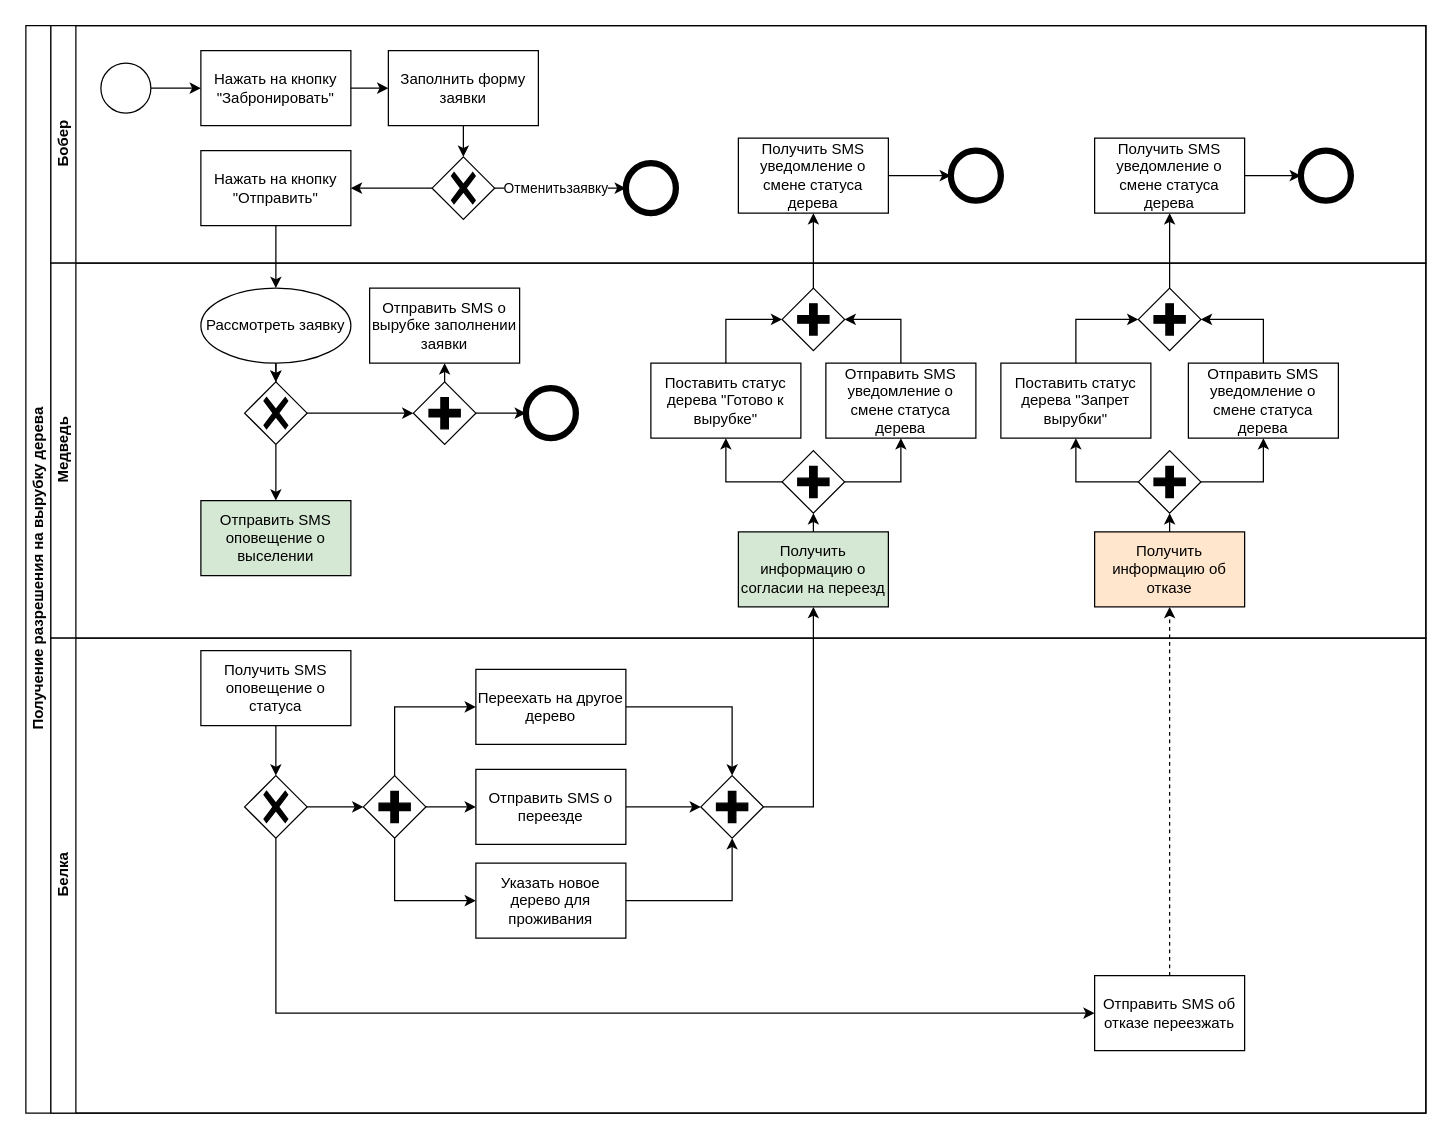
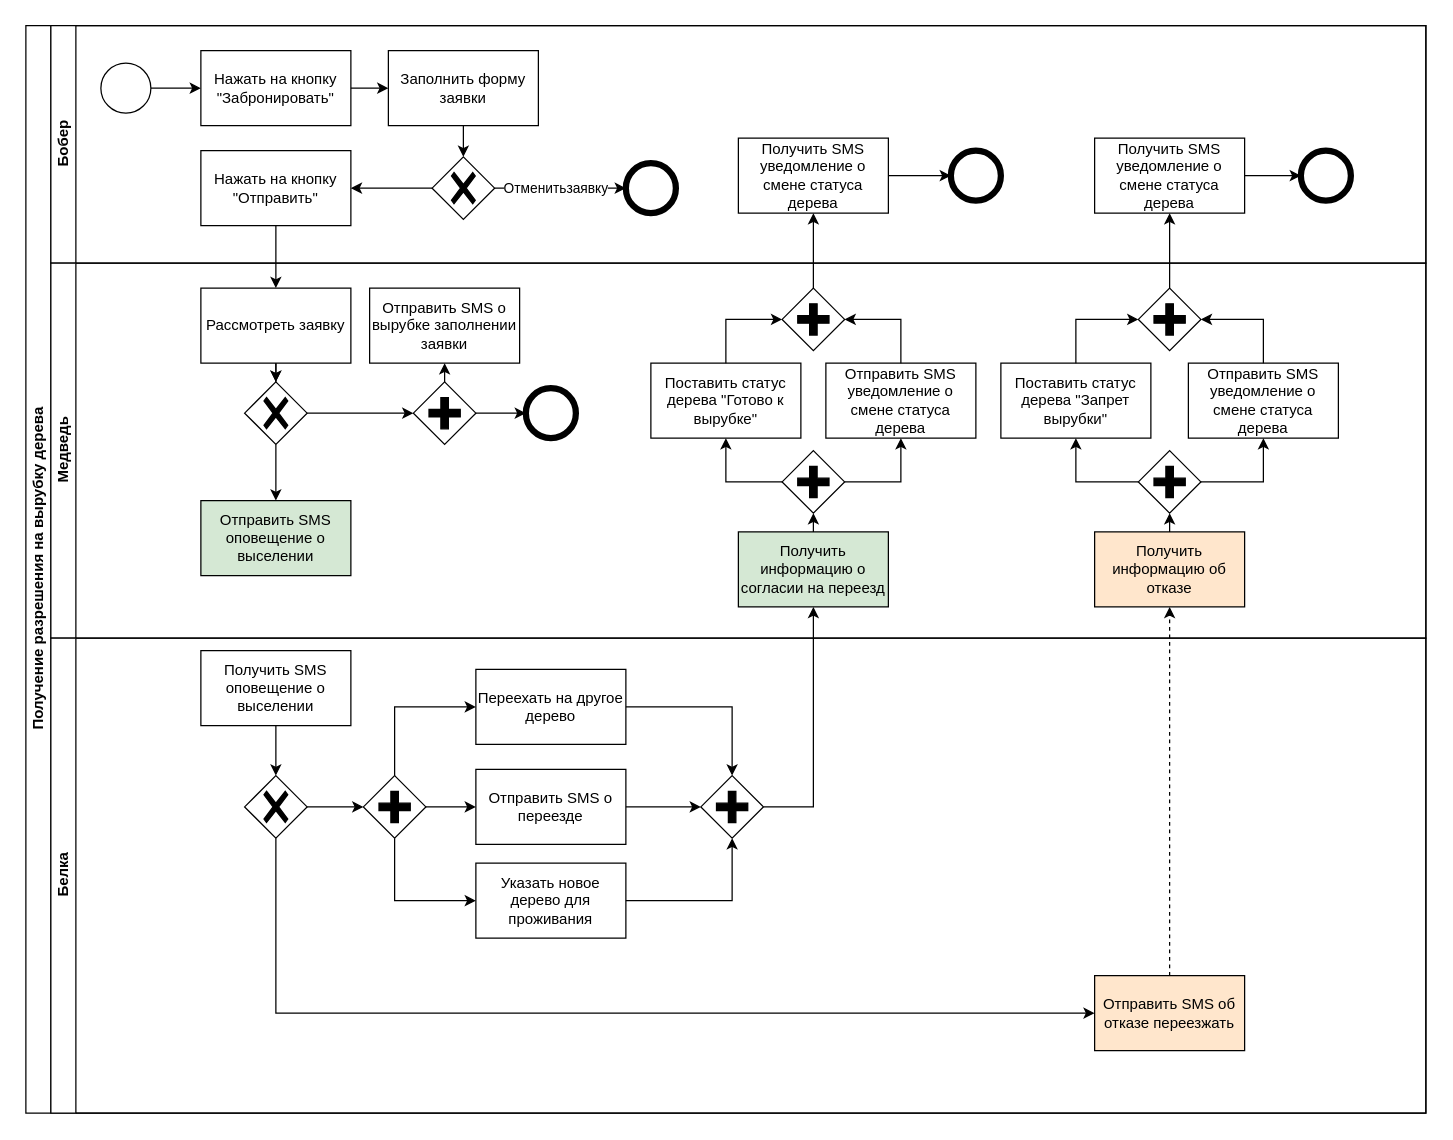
node "Рассмотреть заявку": shape ellipse -> rectangle
node "Получить SMS оповещение о статуса": label "Получить SMS оповещение о статуса" -> "Получить SMS оповещение о выселении"
node "Отправить SMS об отказе переезжать": fillcolor #ffffff -> #ffe6cc
